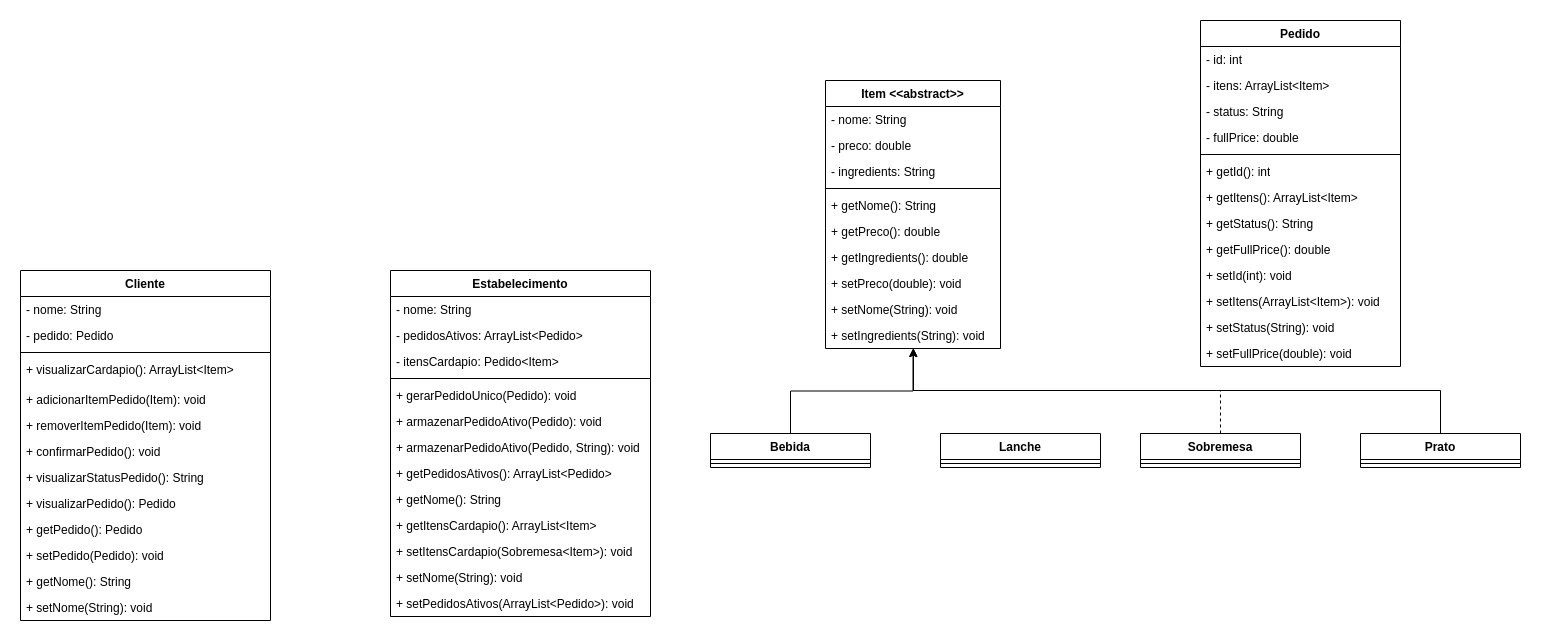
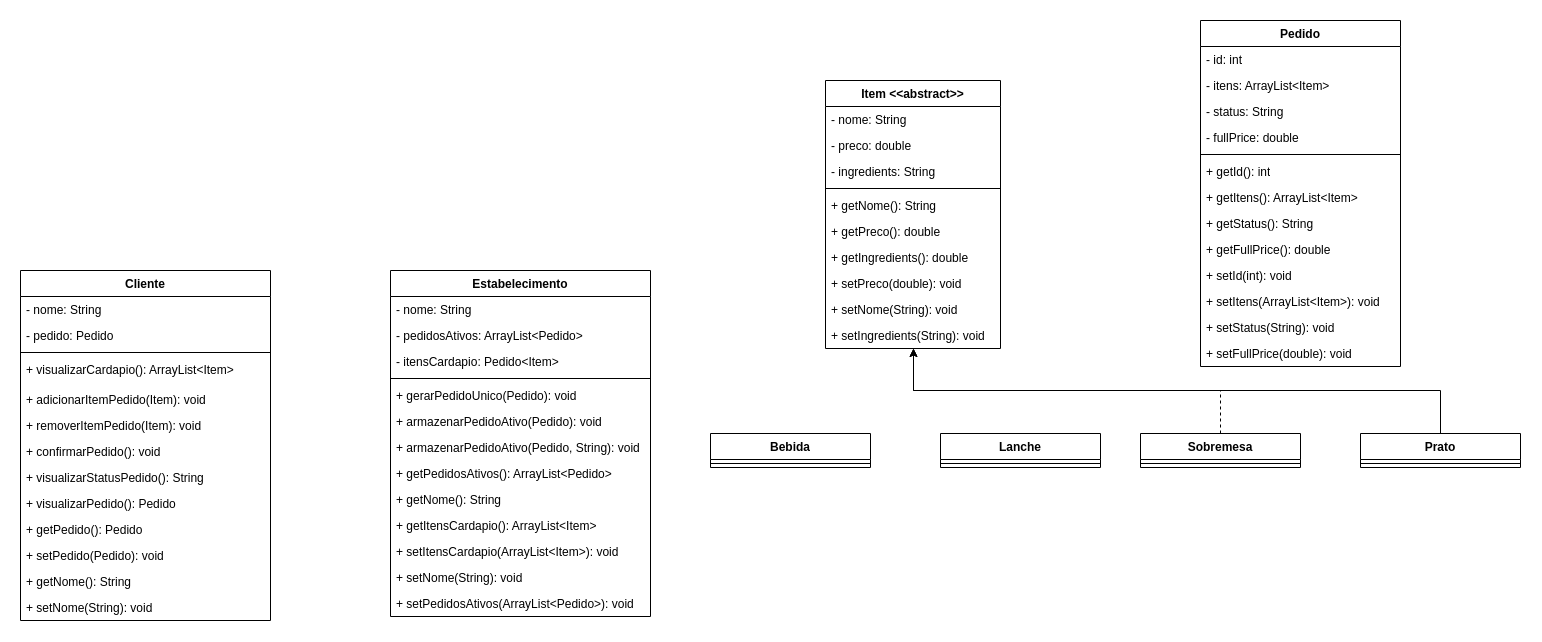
edge "Bebida" -> "Item <<abstract>>": removed
node "+ setItensCardapio(Sobremesa<Item>): void": label "+ setItensCardapio(Sobremesa<Item>): void" -> "+ setItensCardapio(ArrayList<Item>): void"
